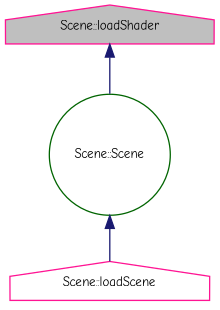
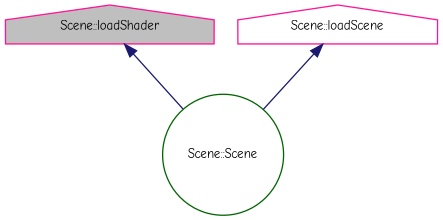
edge "Scene::loadScene" -> "Scene::Scene": reversed
